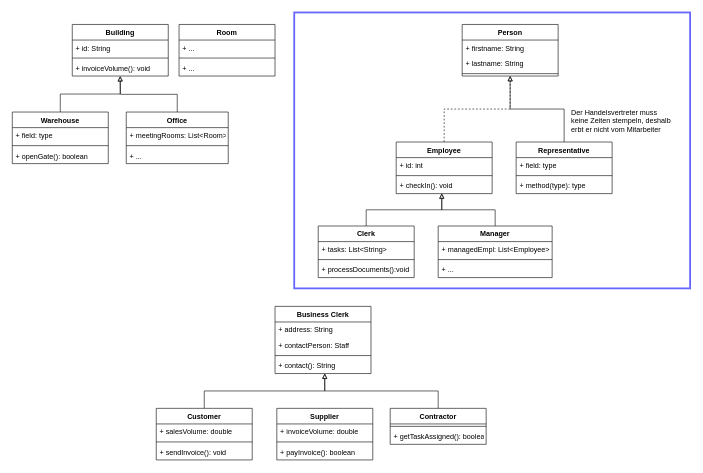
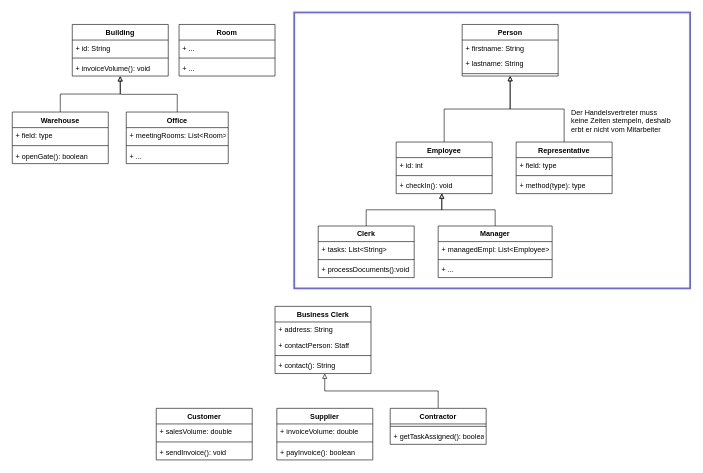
edge "Employee" -> "Person": style dashed -> solid
edge "Customer" -> "+ contact(): String": removed
